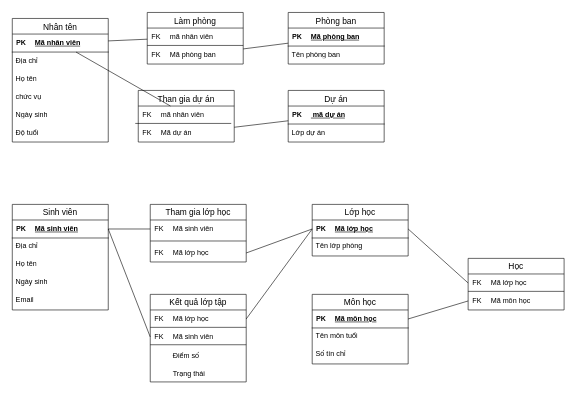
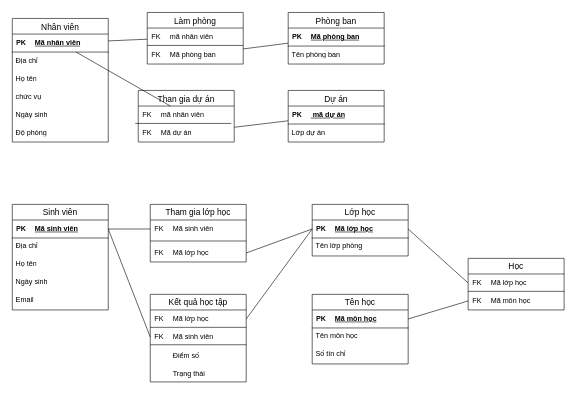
node "Nhân tên": label "Nhân tên" -> "Nhân viên"
node "Độ tuổi": label "Độ tuổi" -> "Độ phòng"
node "Kết quả lớp tập": label "Kết quả lớp tập" -> "Kết quả học tập"
node "Môn học": label "Môn học" -> "Tên học"
node "Tên môn tuổi": label "Tên môn tuổi" -> "Tên môn học"
